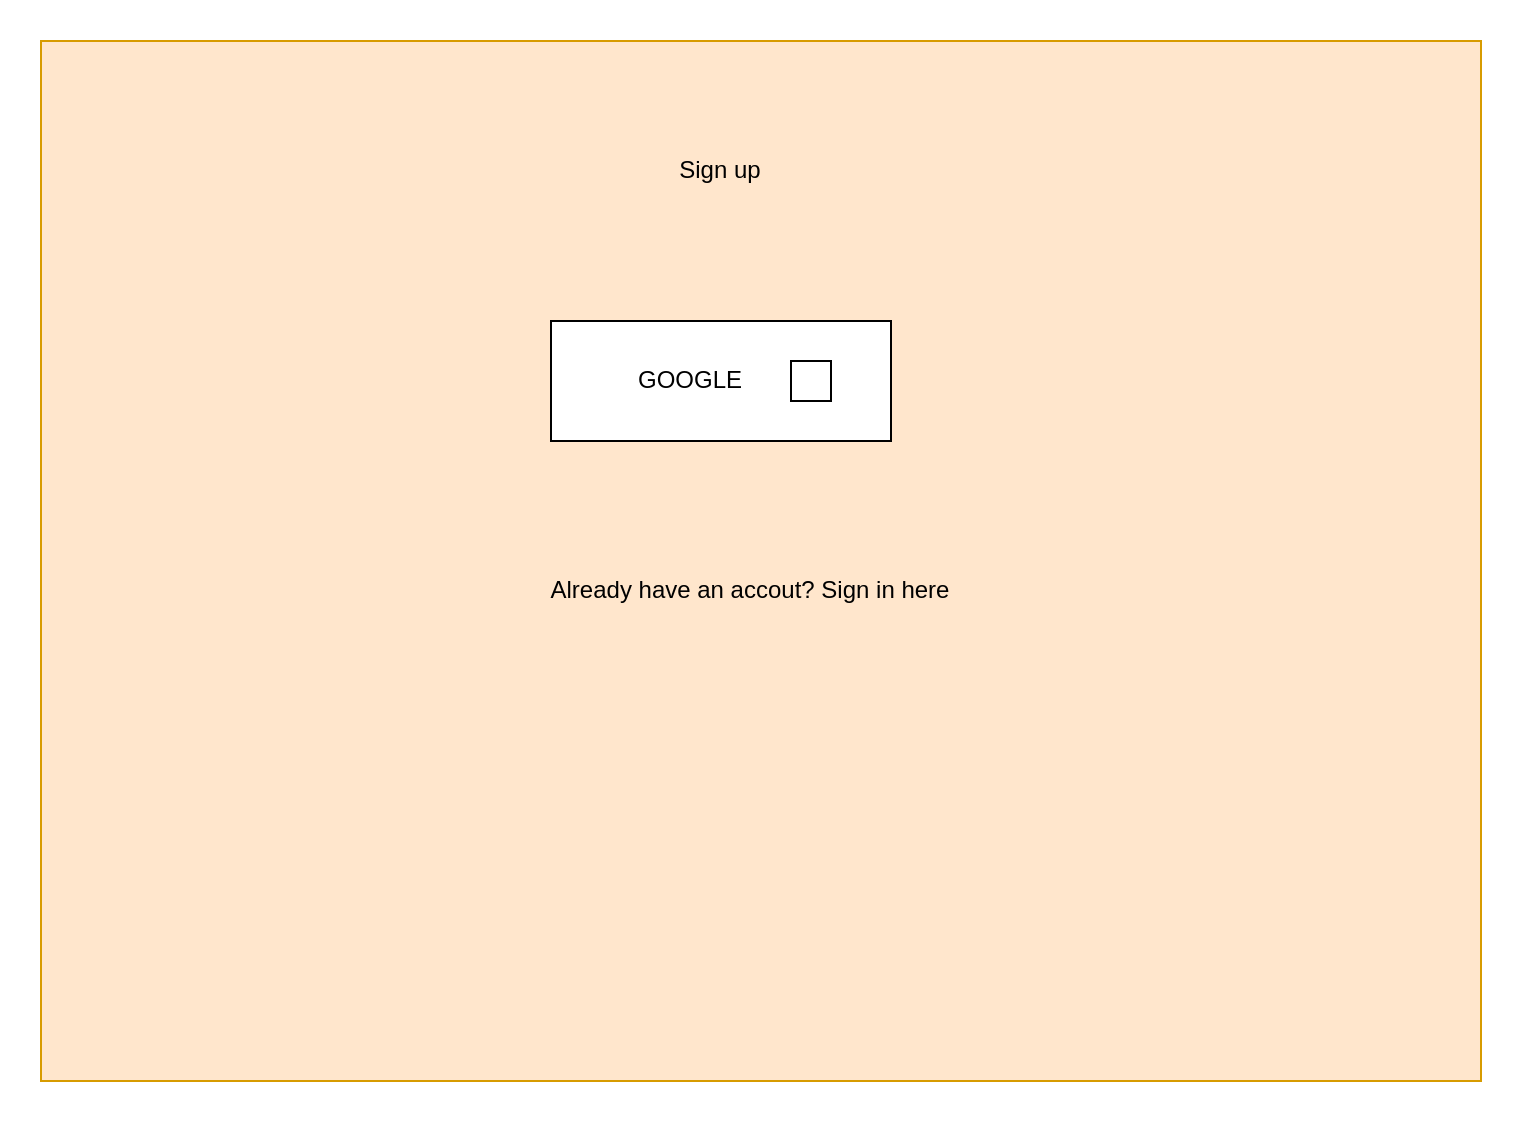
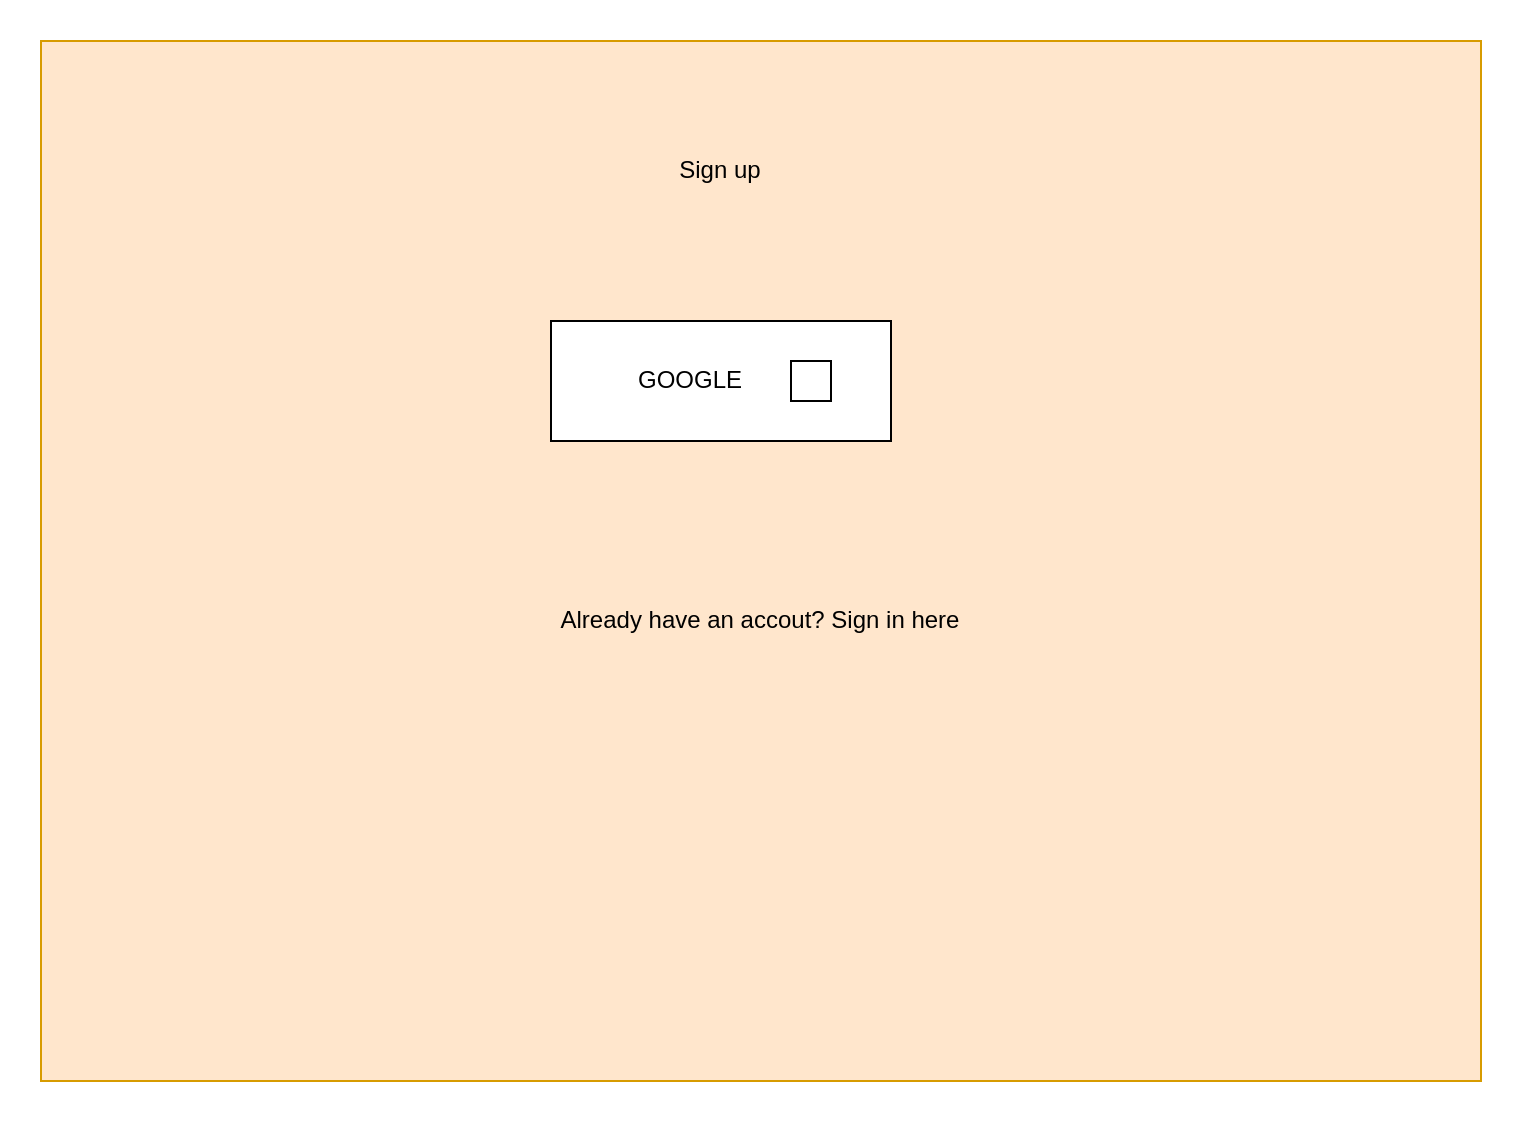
node "Already have an accout? Sign in here": moved (751, 591) -> (761, 621)
